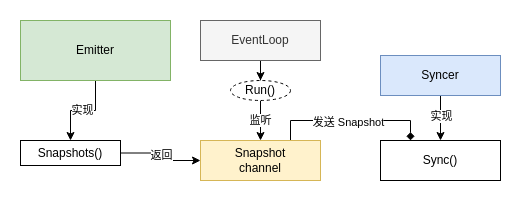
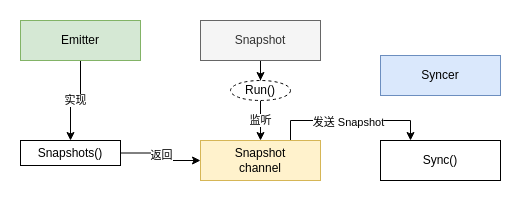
node "EventLoop": label "EventLoop" -> "Snapshot"
node "Emitter": size 150x60 -> 120x40
edge "Syncer" -> "Sync()": removed, label "实现"
edge "Snapshot channel" -> "Sync()": arrowhead diamond -> classic
